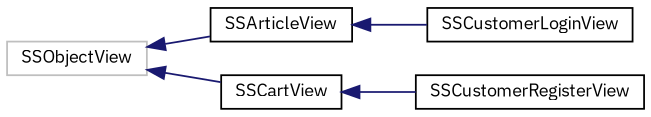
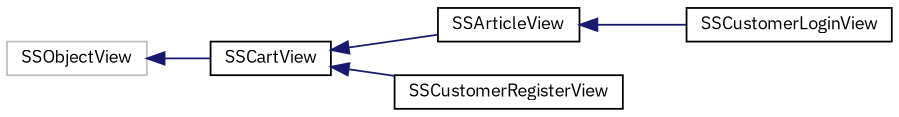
edge "SSArticleView" -> "SSObjectView": now "SSArticleView" -> "SSCartView"
